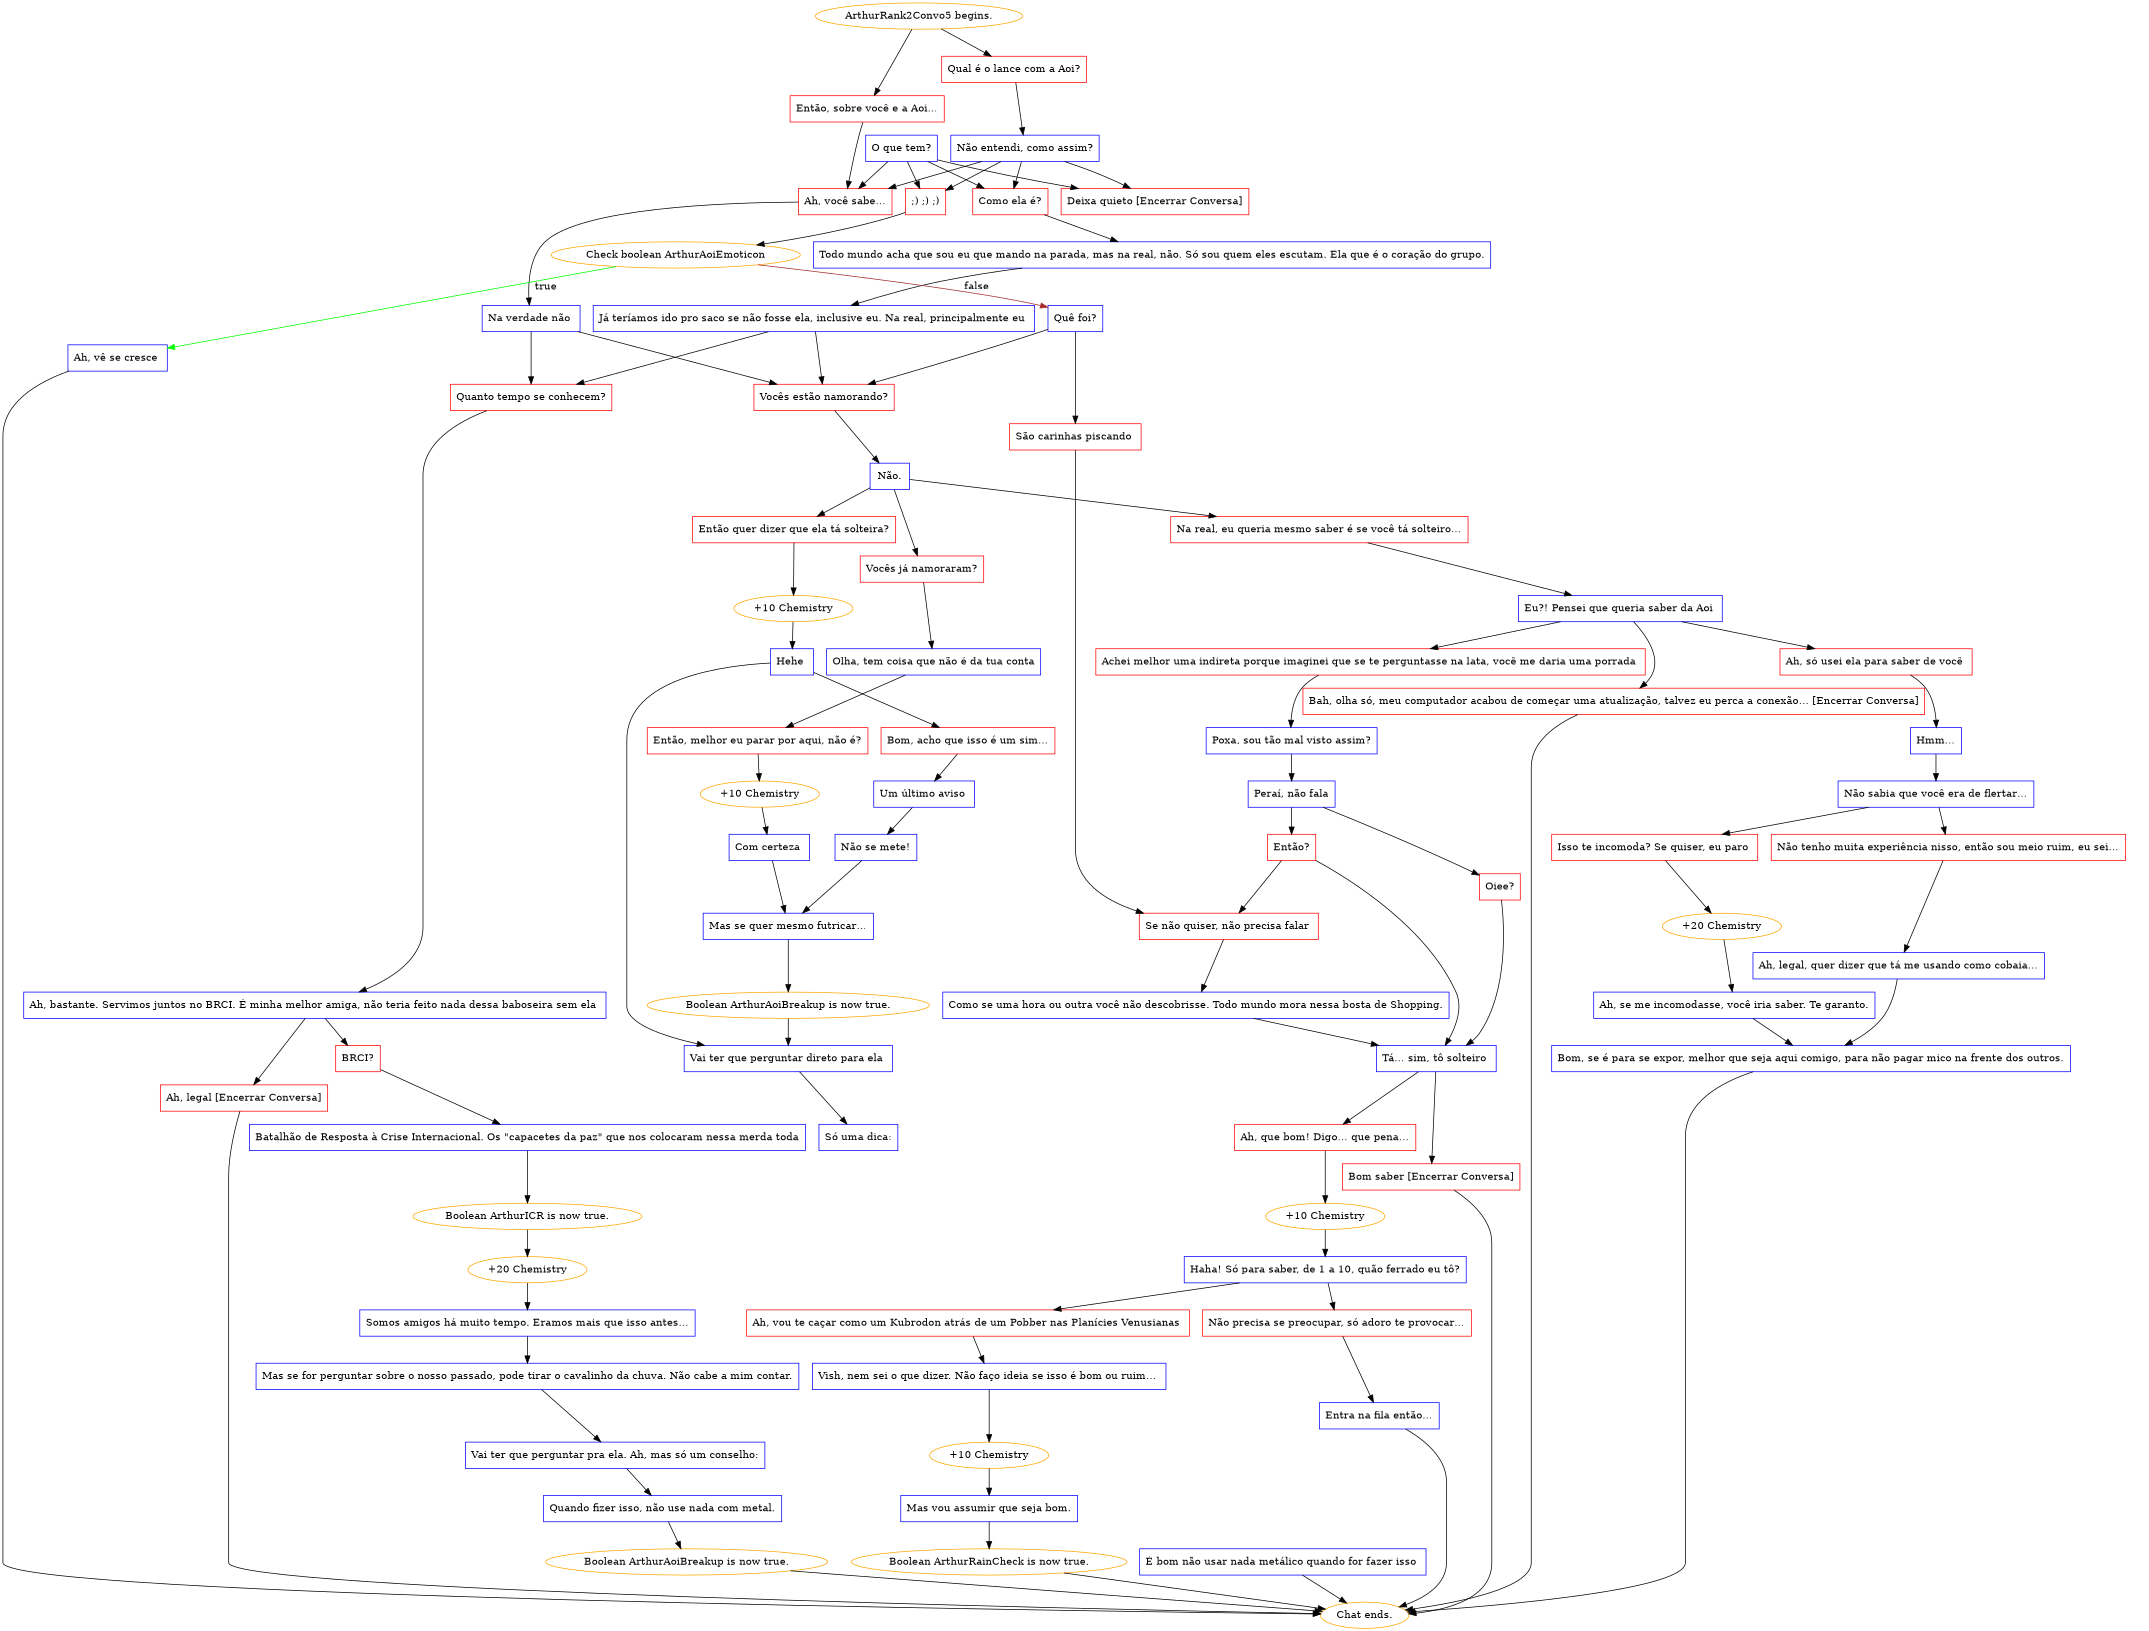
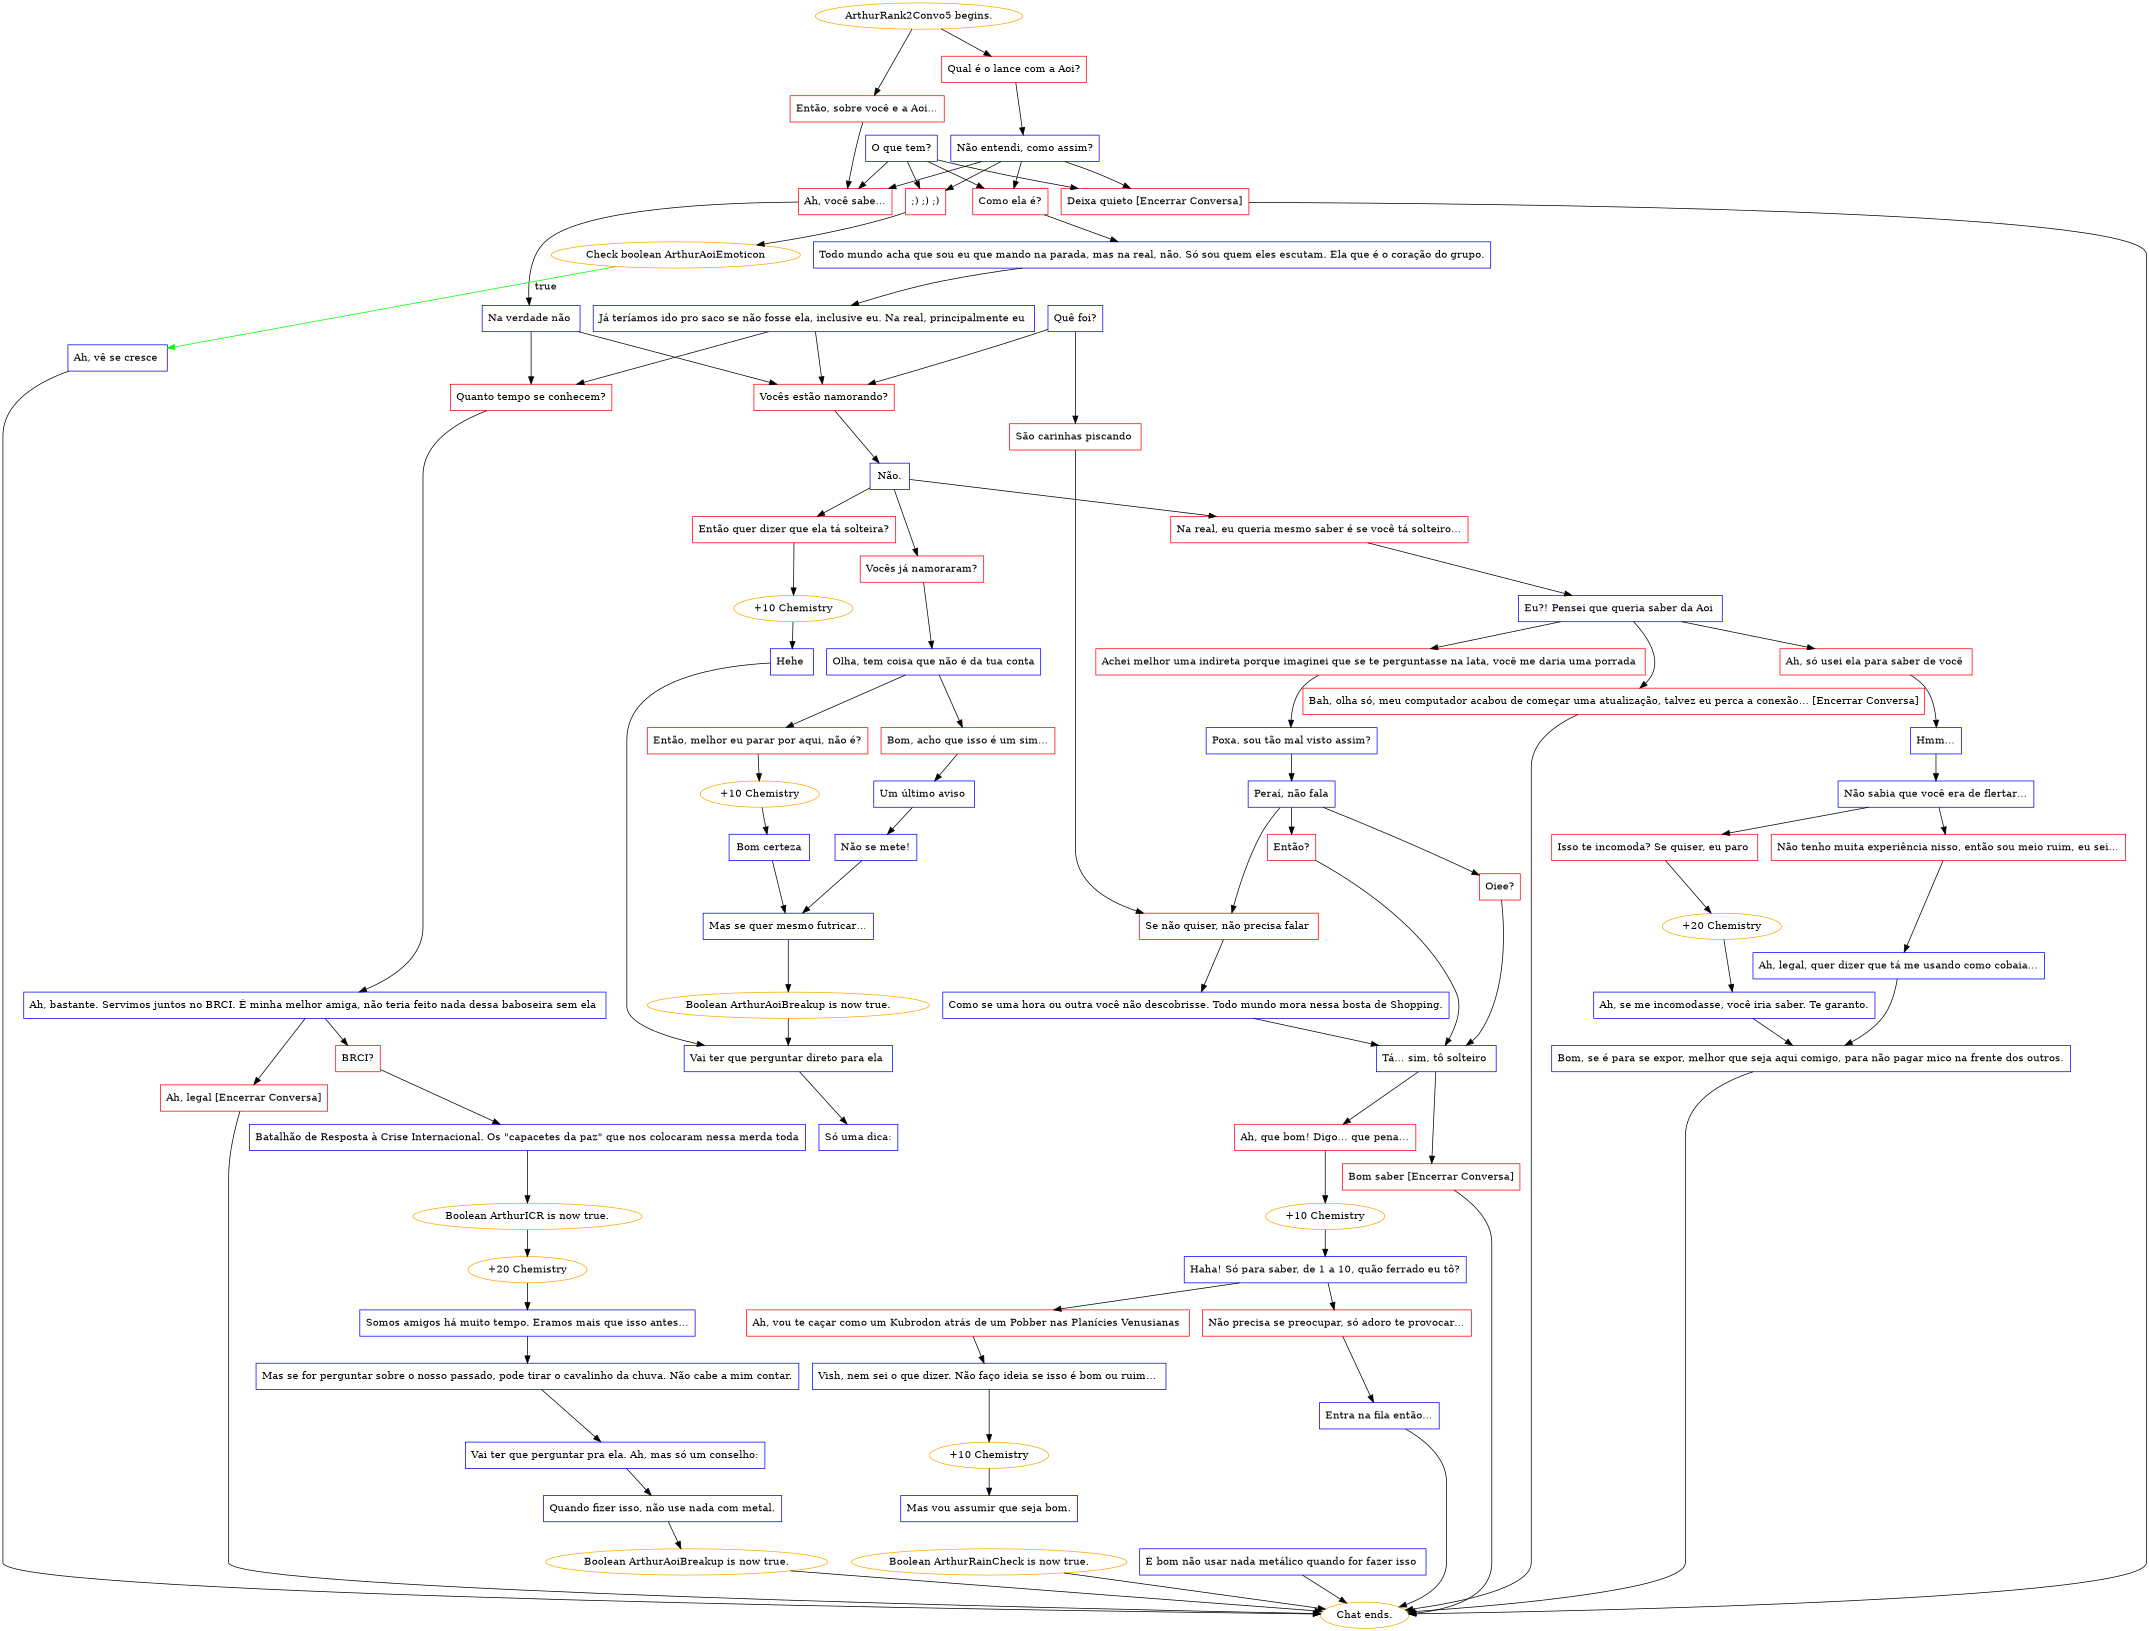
edge "Check boolean ArthurAoiEmoticon" -> "Quê foi?": removed, label "false"
edge "Hehe" -> "Bom, acho que isso é um sim…": now "Olha, tem coisa que não é da tua conta" -> "Bom, acho que isso é um sim…"
edge "Deixa quieto [Encerrar Conversa]" -> "Chat ends.": added
node "Com certeza": label "Com certeza" -> "Bom certeza"
edge "Então?" -> "Se não quiser, não precisa falar": now "Peraí, não fala" -> "Se não quiser, não precisa falar"
edge "Mas vou assumir que seja bom." -> "Boolean ArthurRainCheck is now true.": removed
